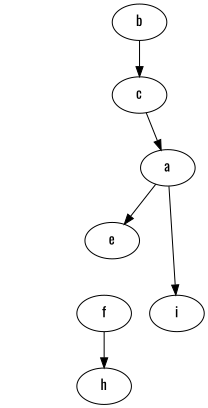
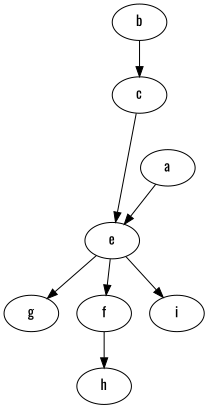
edge "c" -> "a": now "c" -> "e"
edge "a" -> "i": now "e" -> "i"
edge "e" -> "f": added
node "g": added
